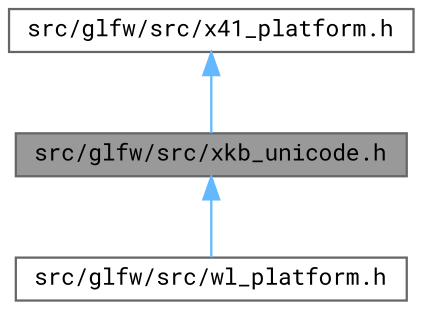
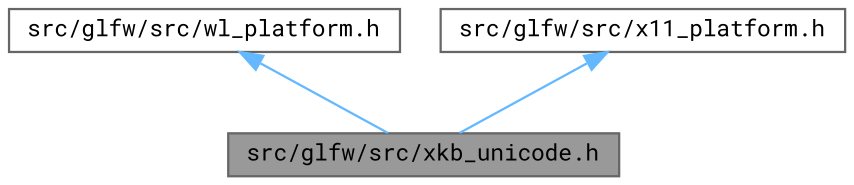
node "src/glfw/src/x41_platform.h": label "src/glfw/src/x41_platform.h" -> "src/glfw/src/x11_platform.h"
edge "src/glfw/src/wl_platform.h" -> "src/glfw/src/xkb_unicode.h": reversed
